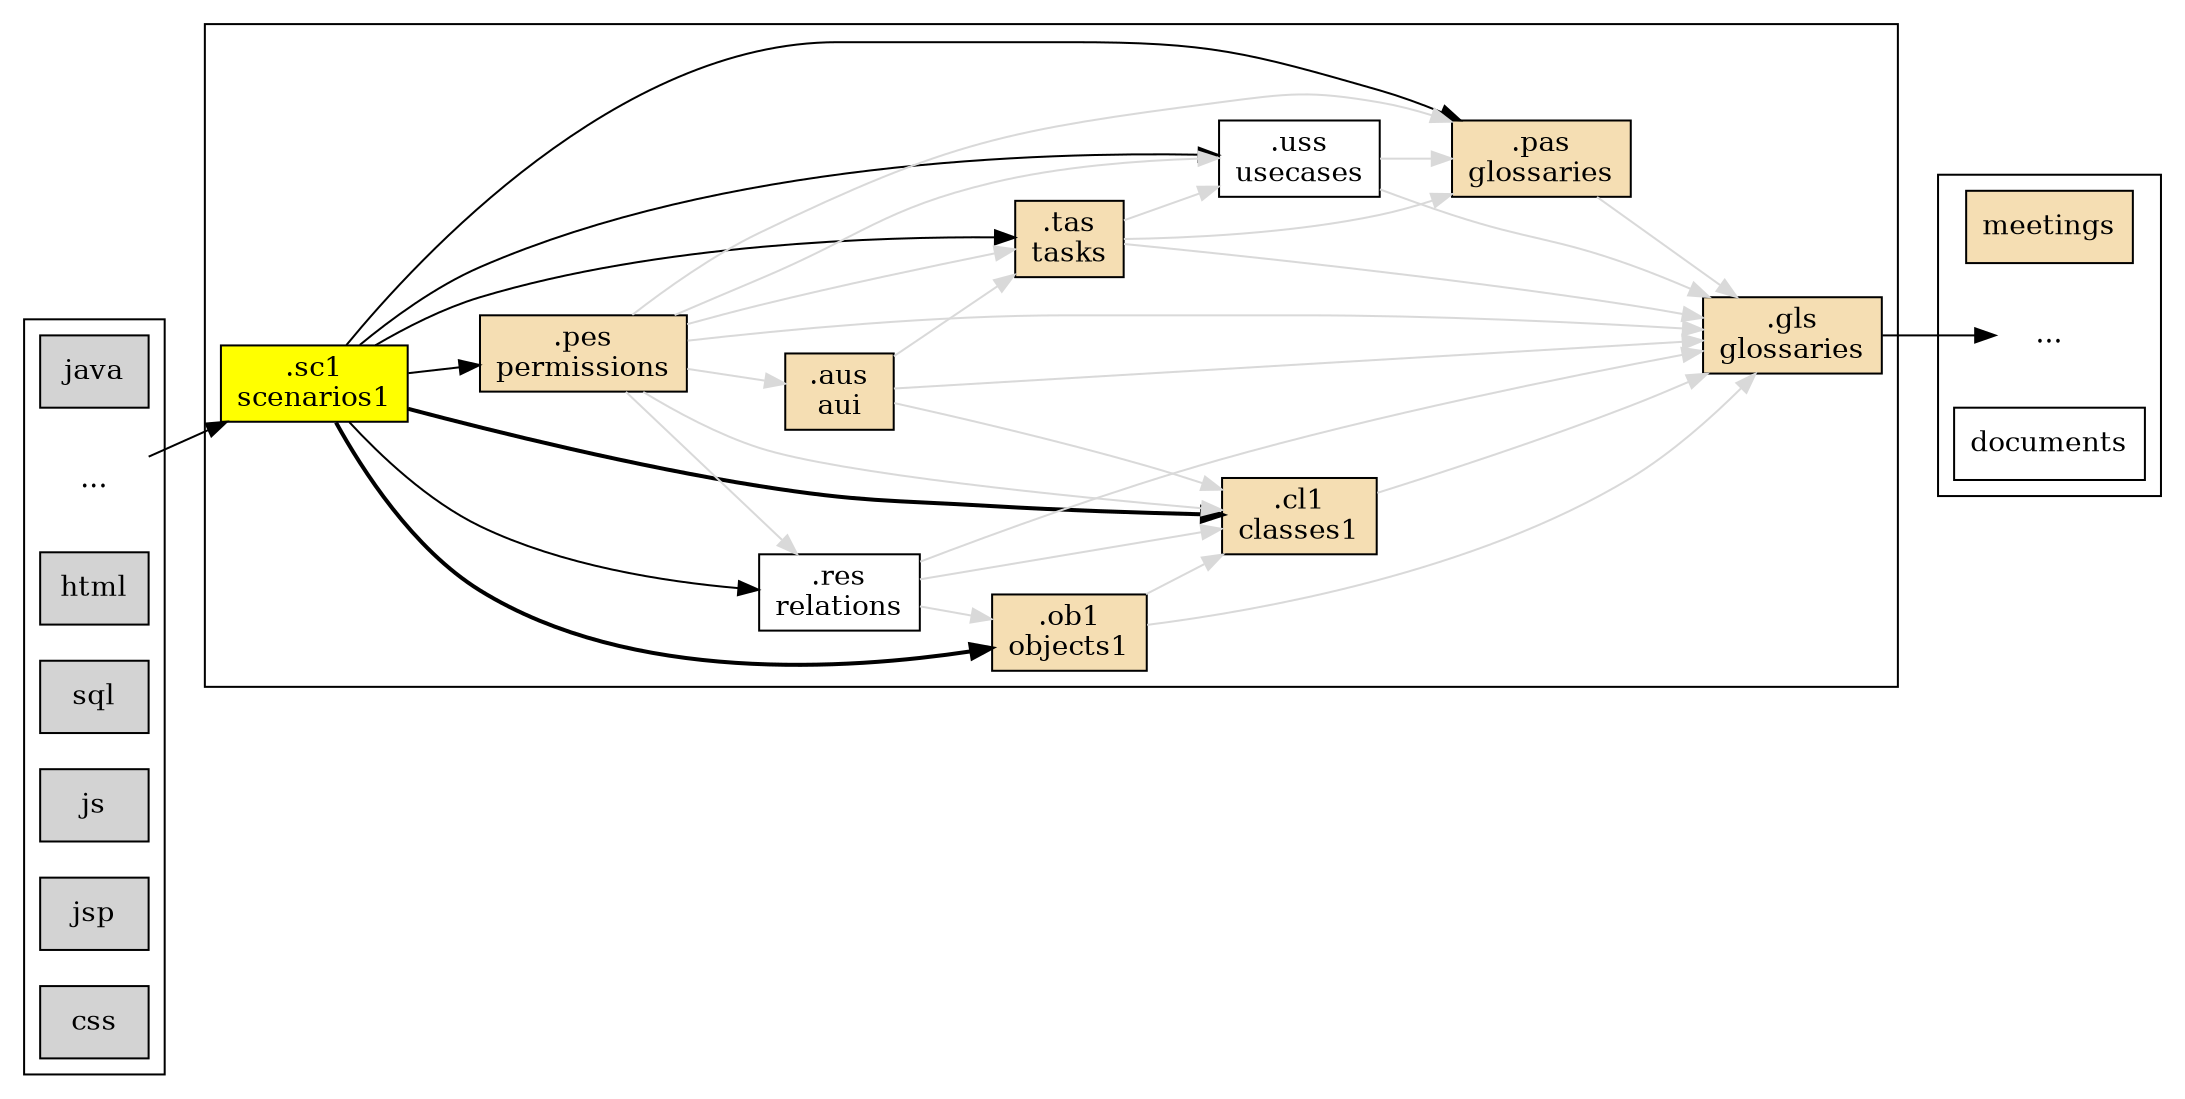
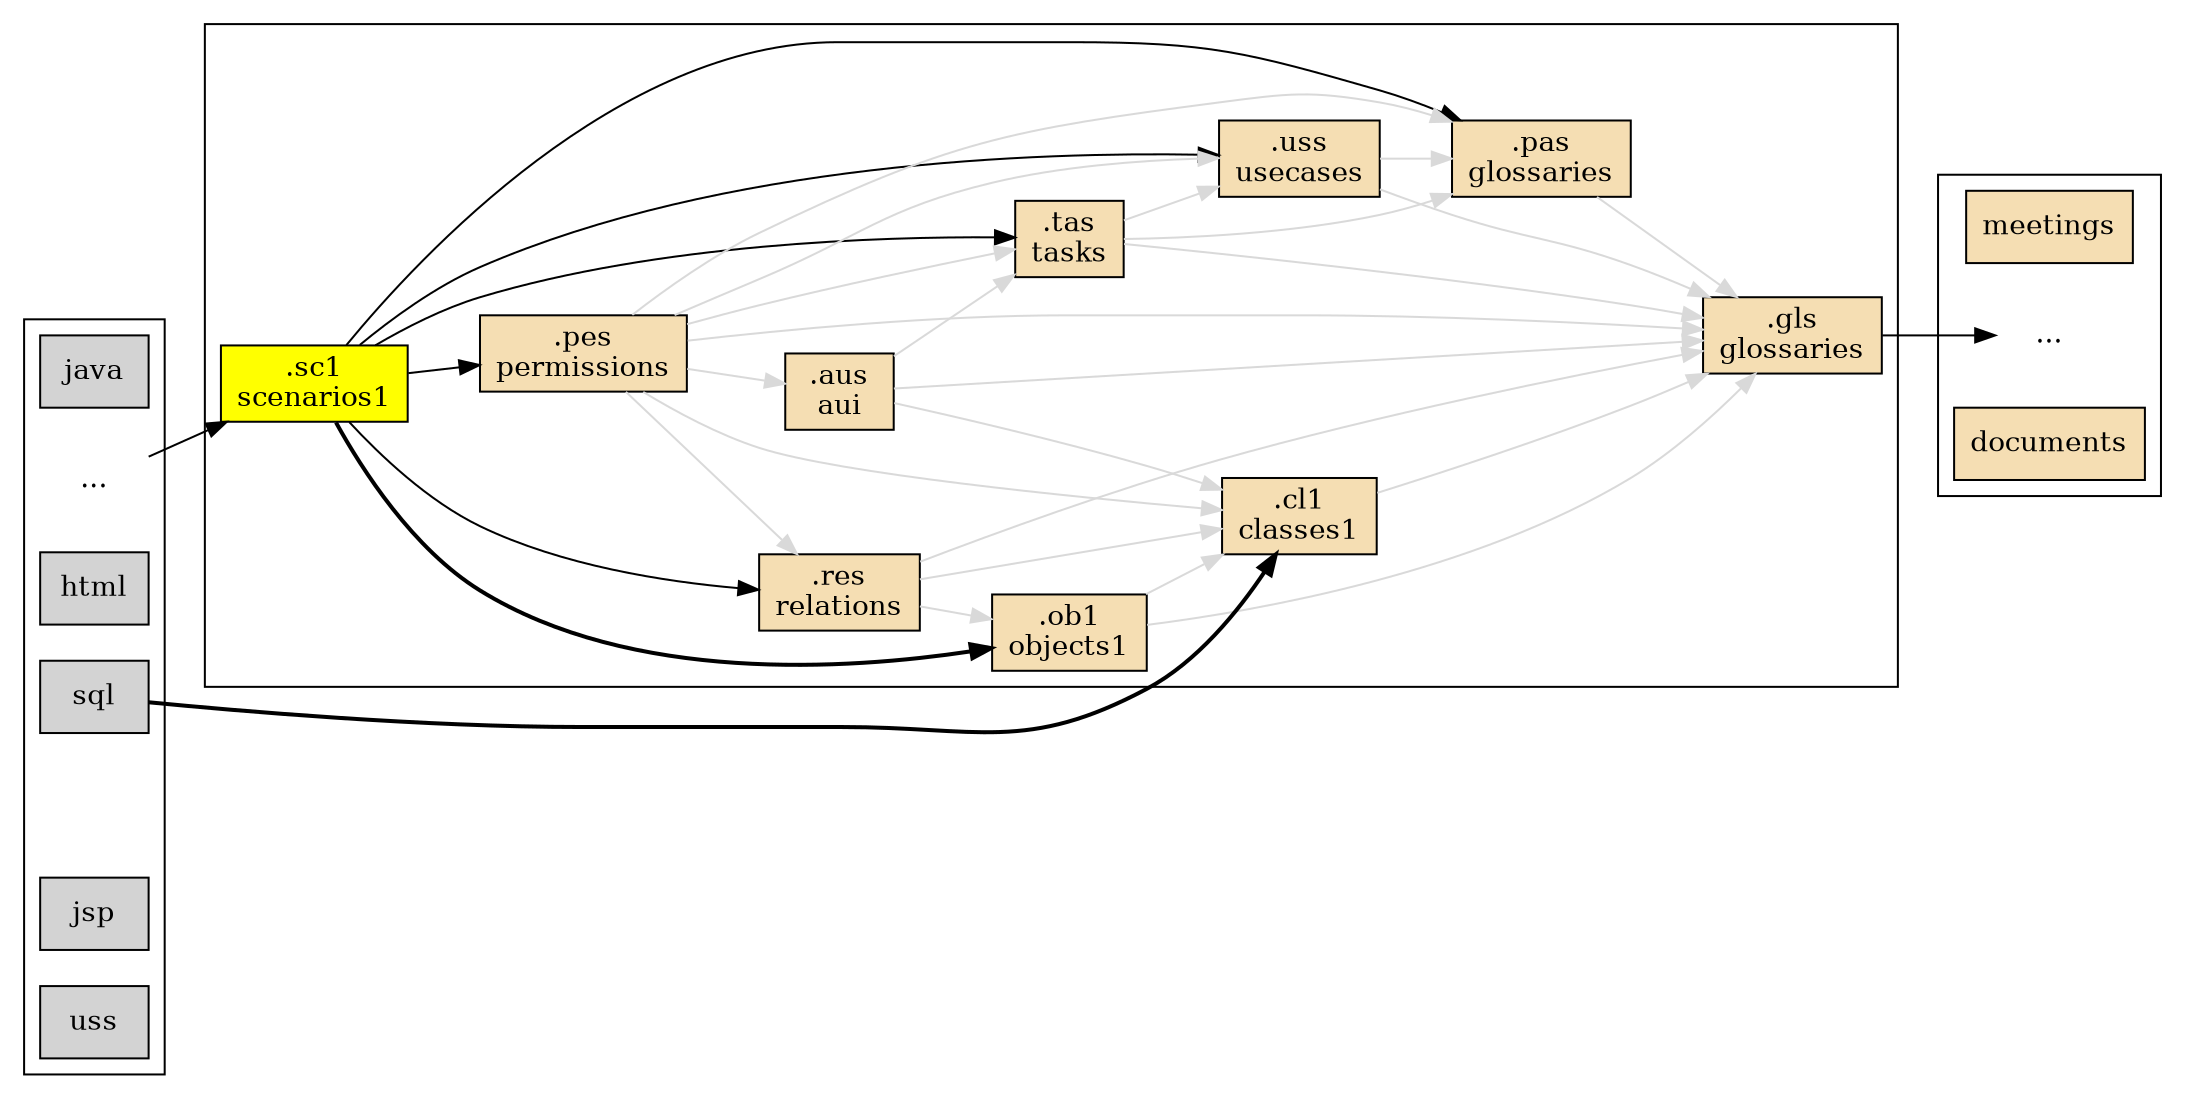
node ".uss usecases": fillcolor white -> wheat
node "documents": fillcolor white -> wheat
edge ".sc1 scenarios1" -> ".cl1 classes1": now "sql" -> ".cl1 classes1"
node ".res relations": fillcolor white -> wheat
node "js": removed
node "css": label "css" -> "uss"
